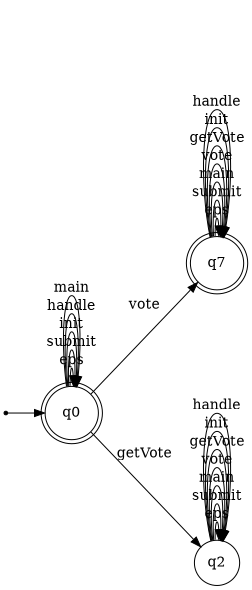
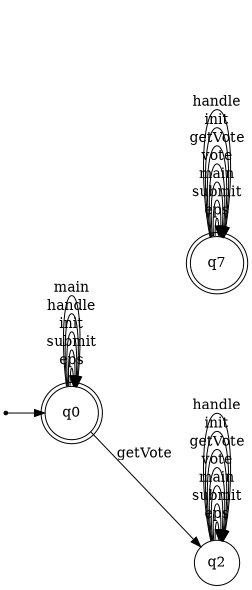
edge "q0" -> "q7": removed, label "vote"
